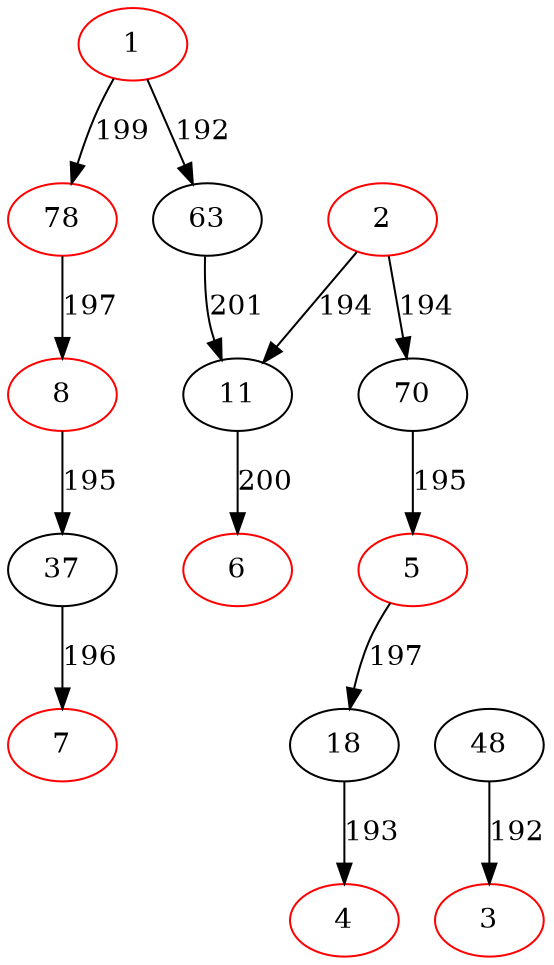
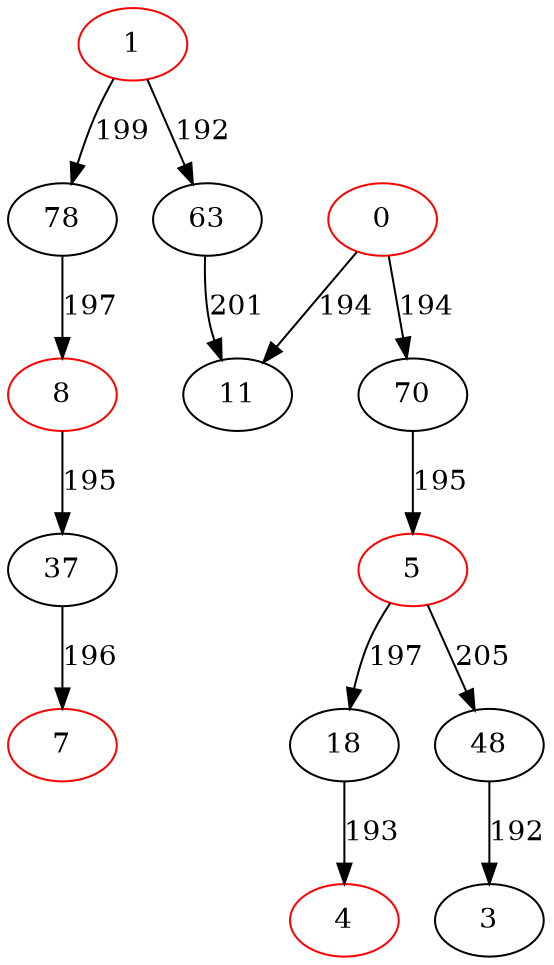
node "78": color red -> black
node "2": label "2" -> "0"
node "6": removed
edge "5" -> "48": added, label "205"
node "3": color red -> black
